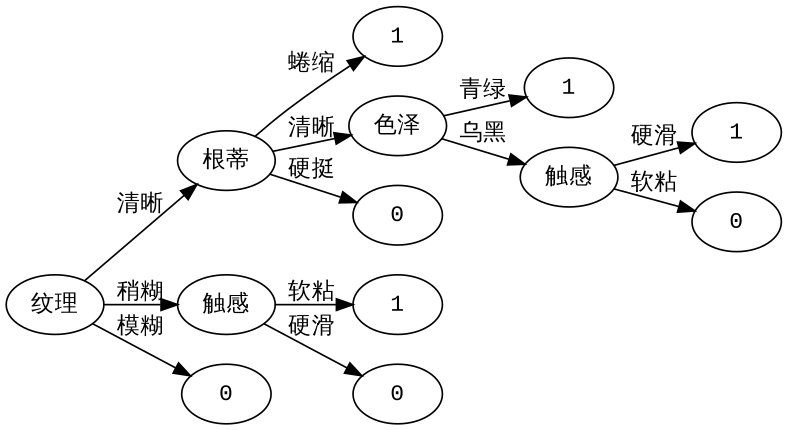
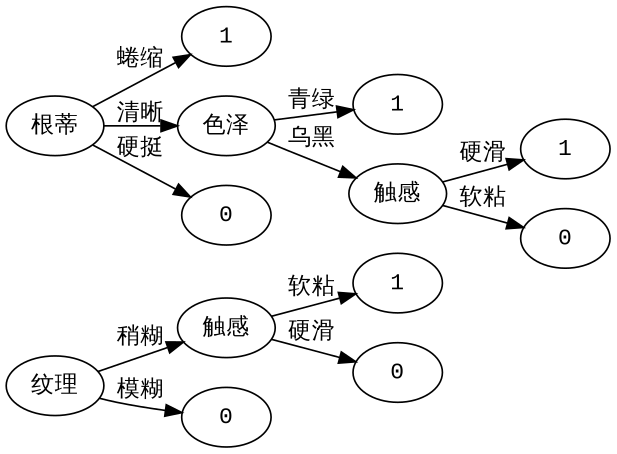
edge "纹理" -> "根蒂": removed, label "清晰"
